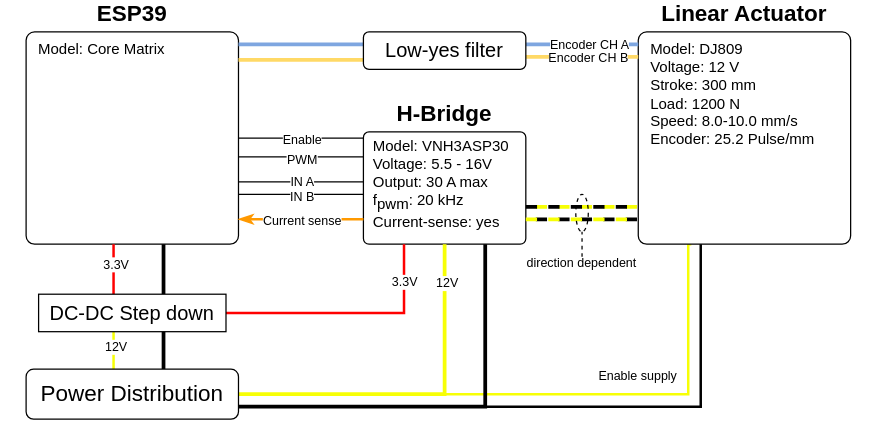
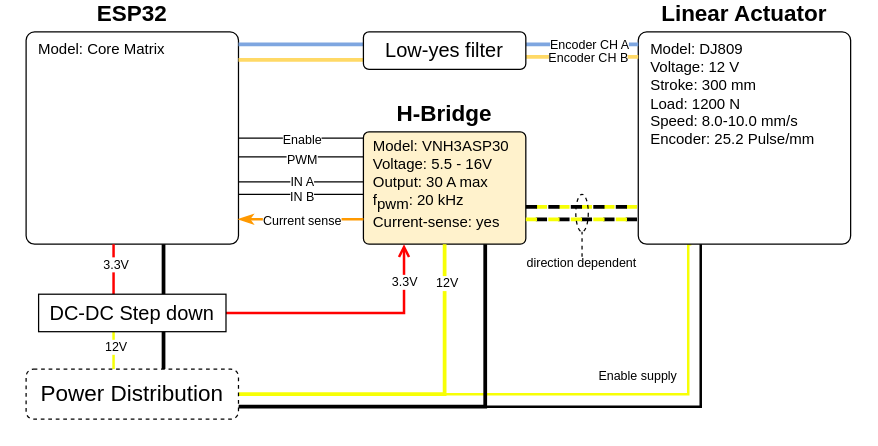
node "ESP39": label "ESP39" -> "ESP32"
node "H-Bridge": fillcolor #ffffff -> #fff2cc
edge "H-Bridge" -- "DC-DC Step down": arrowhead none -> open
node "Power Distribution": style solid -> dashed
